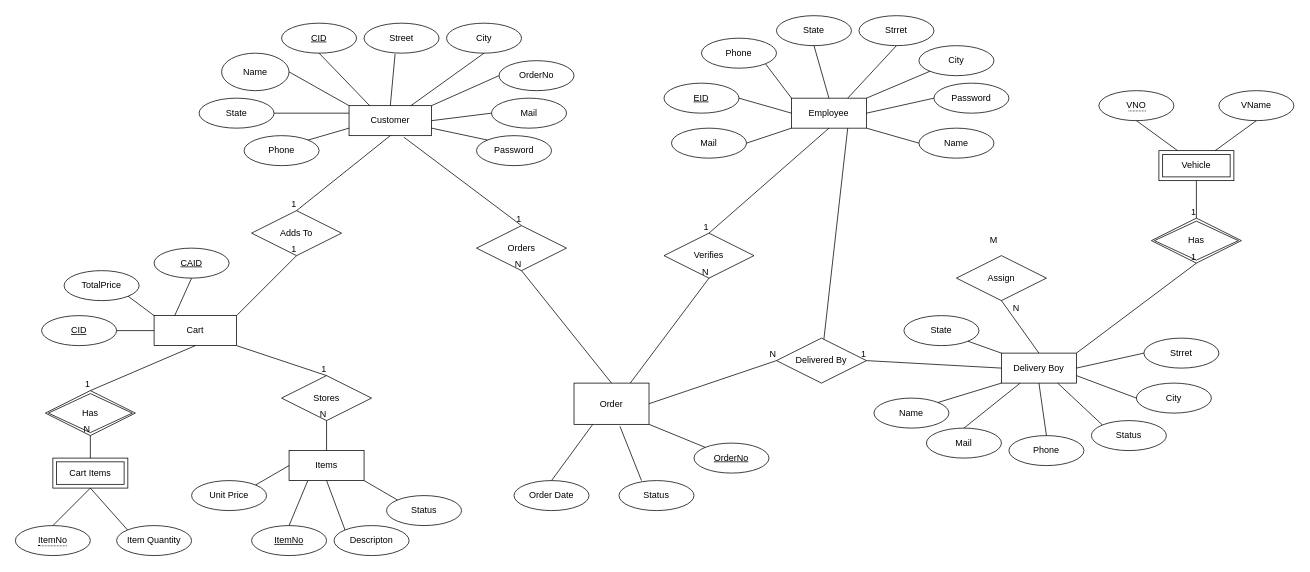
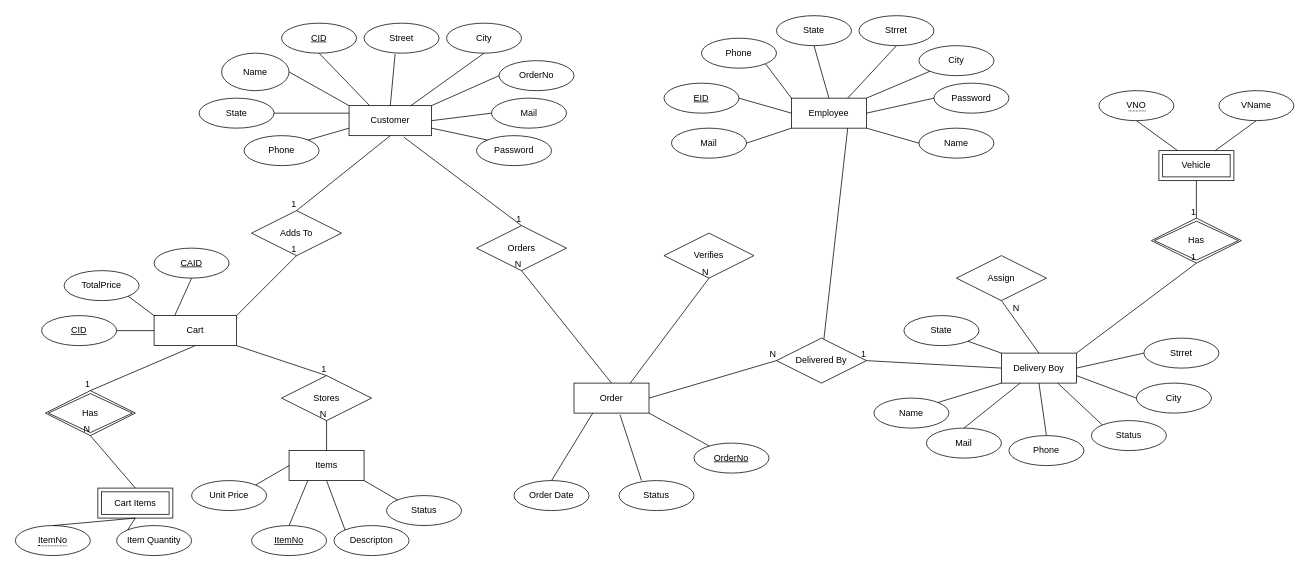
edge "Employee" -- "Verifies": removed, label "1"
node "M": removed
node "Order": size 75x41 -> 75x30
node "Cart Items": moved (90, 473) -> (135, 503)
